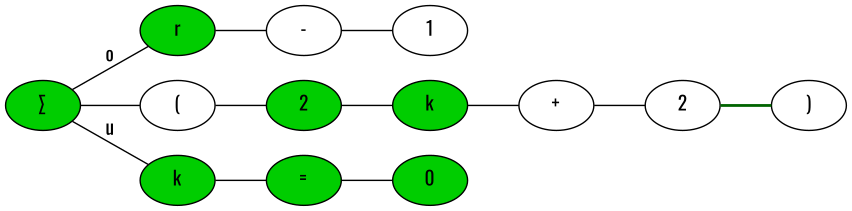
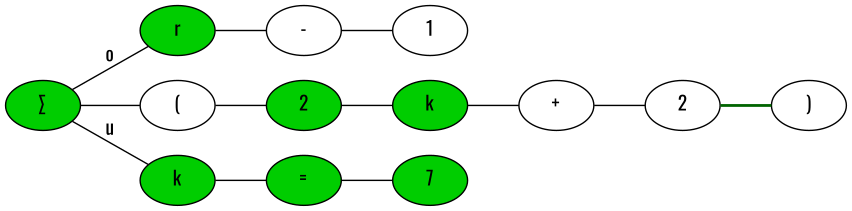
node "0": label "0" -> "7"
